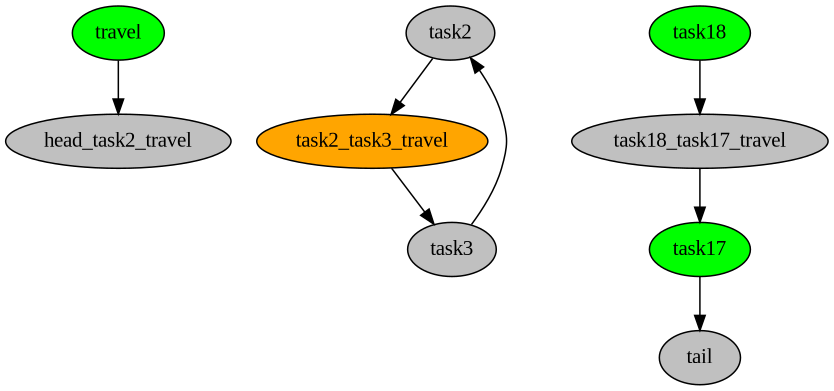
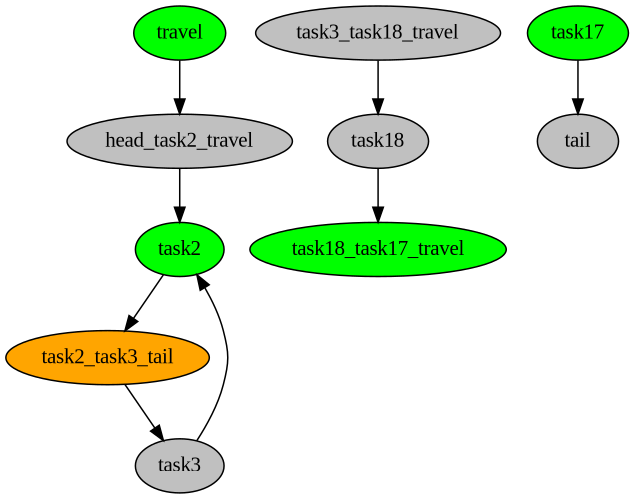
node "task3_task18_travel": added
node "task2": fillcolor gray -> green
node "task18": fillcolor green -> gray
node "task2_task3_travel": label "task2_task3_travel" -> "task2_task3_tail"
node "task18_task17_travel": fillcolor gray -> green
edge "head_task2_travel" -> "task2": added
edge "task18_task17_travel" -> "task17": removed
